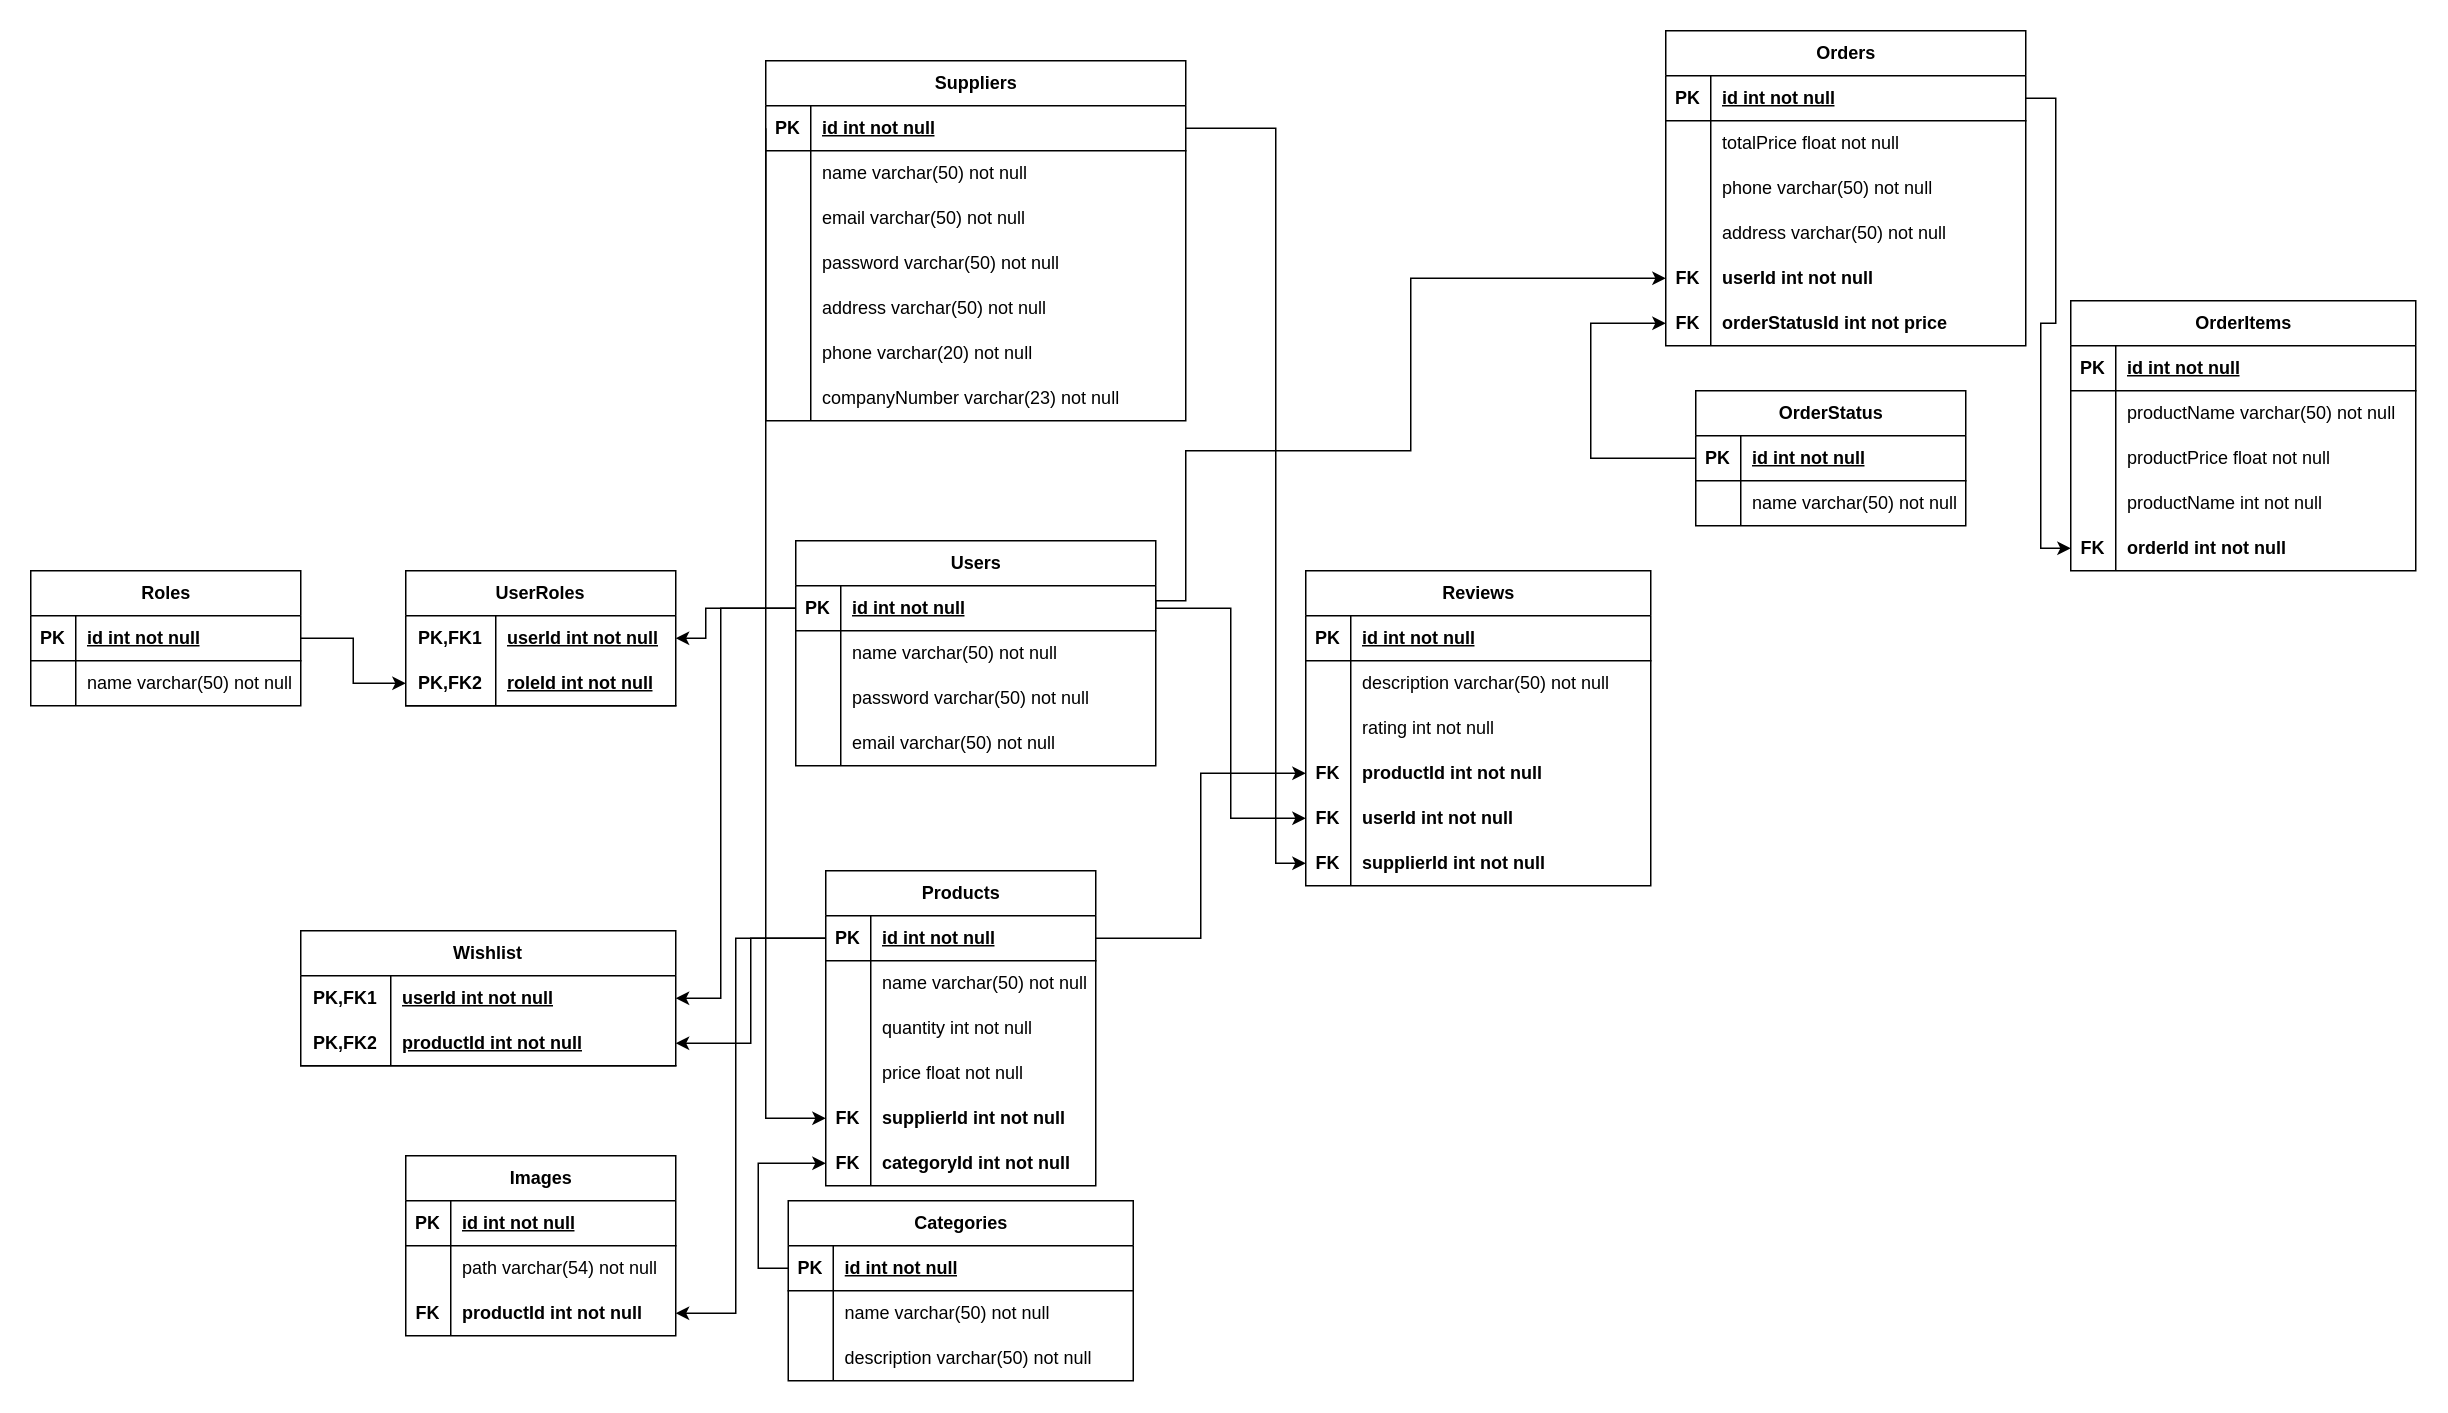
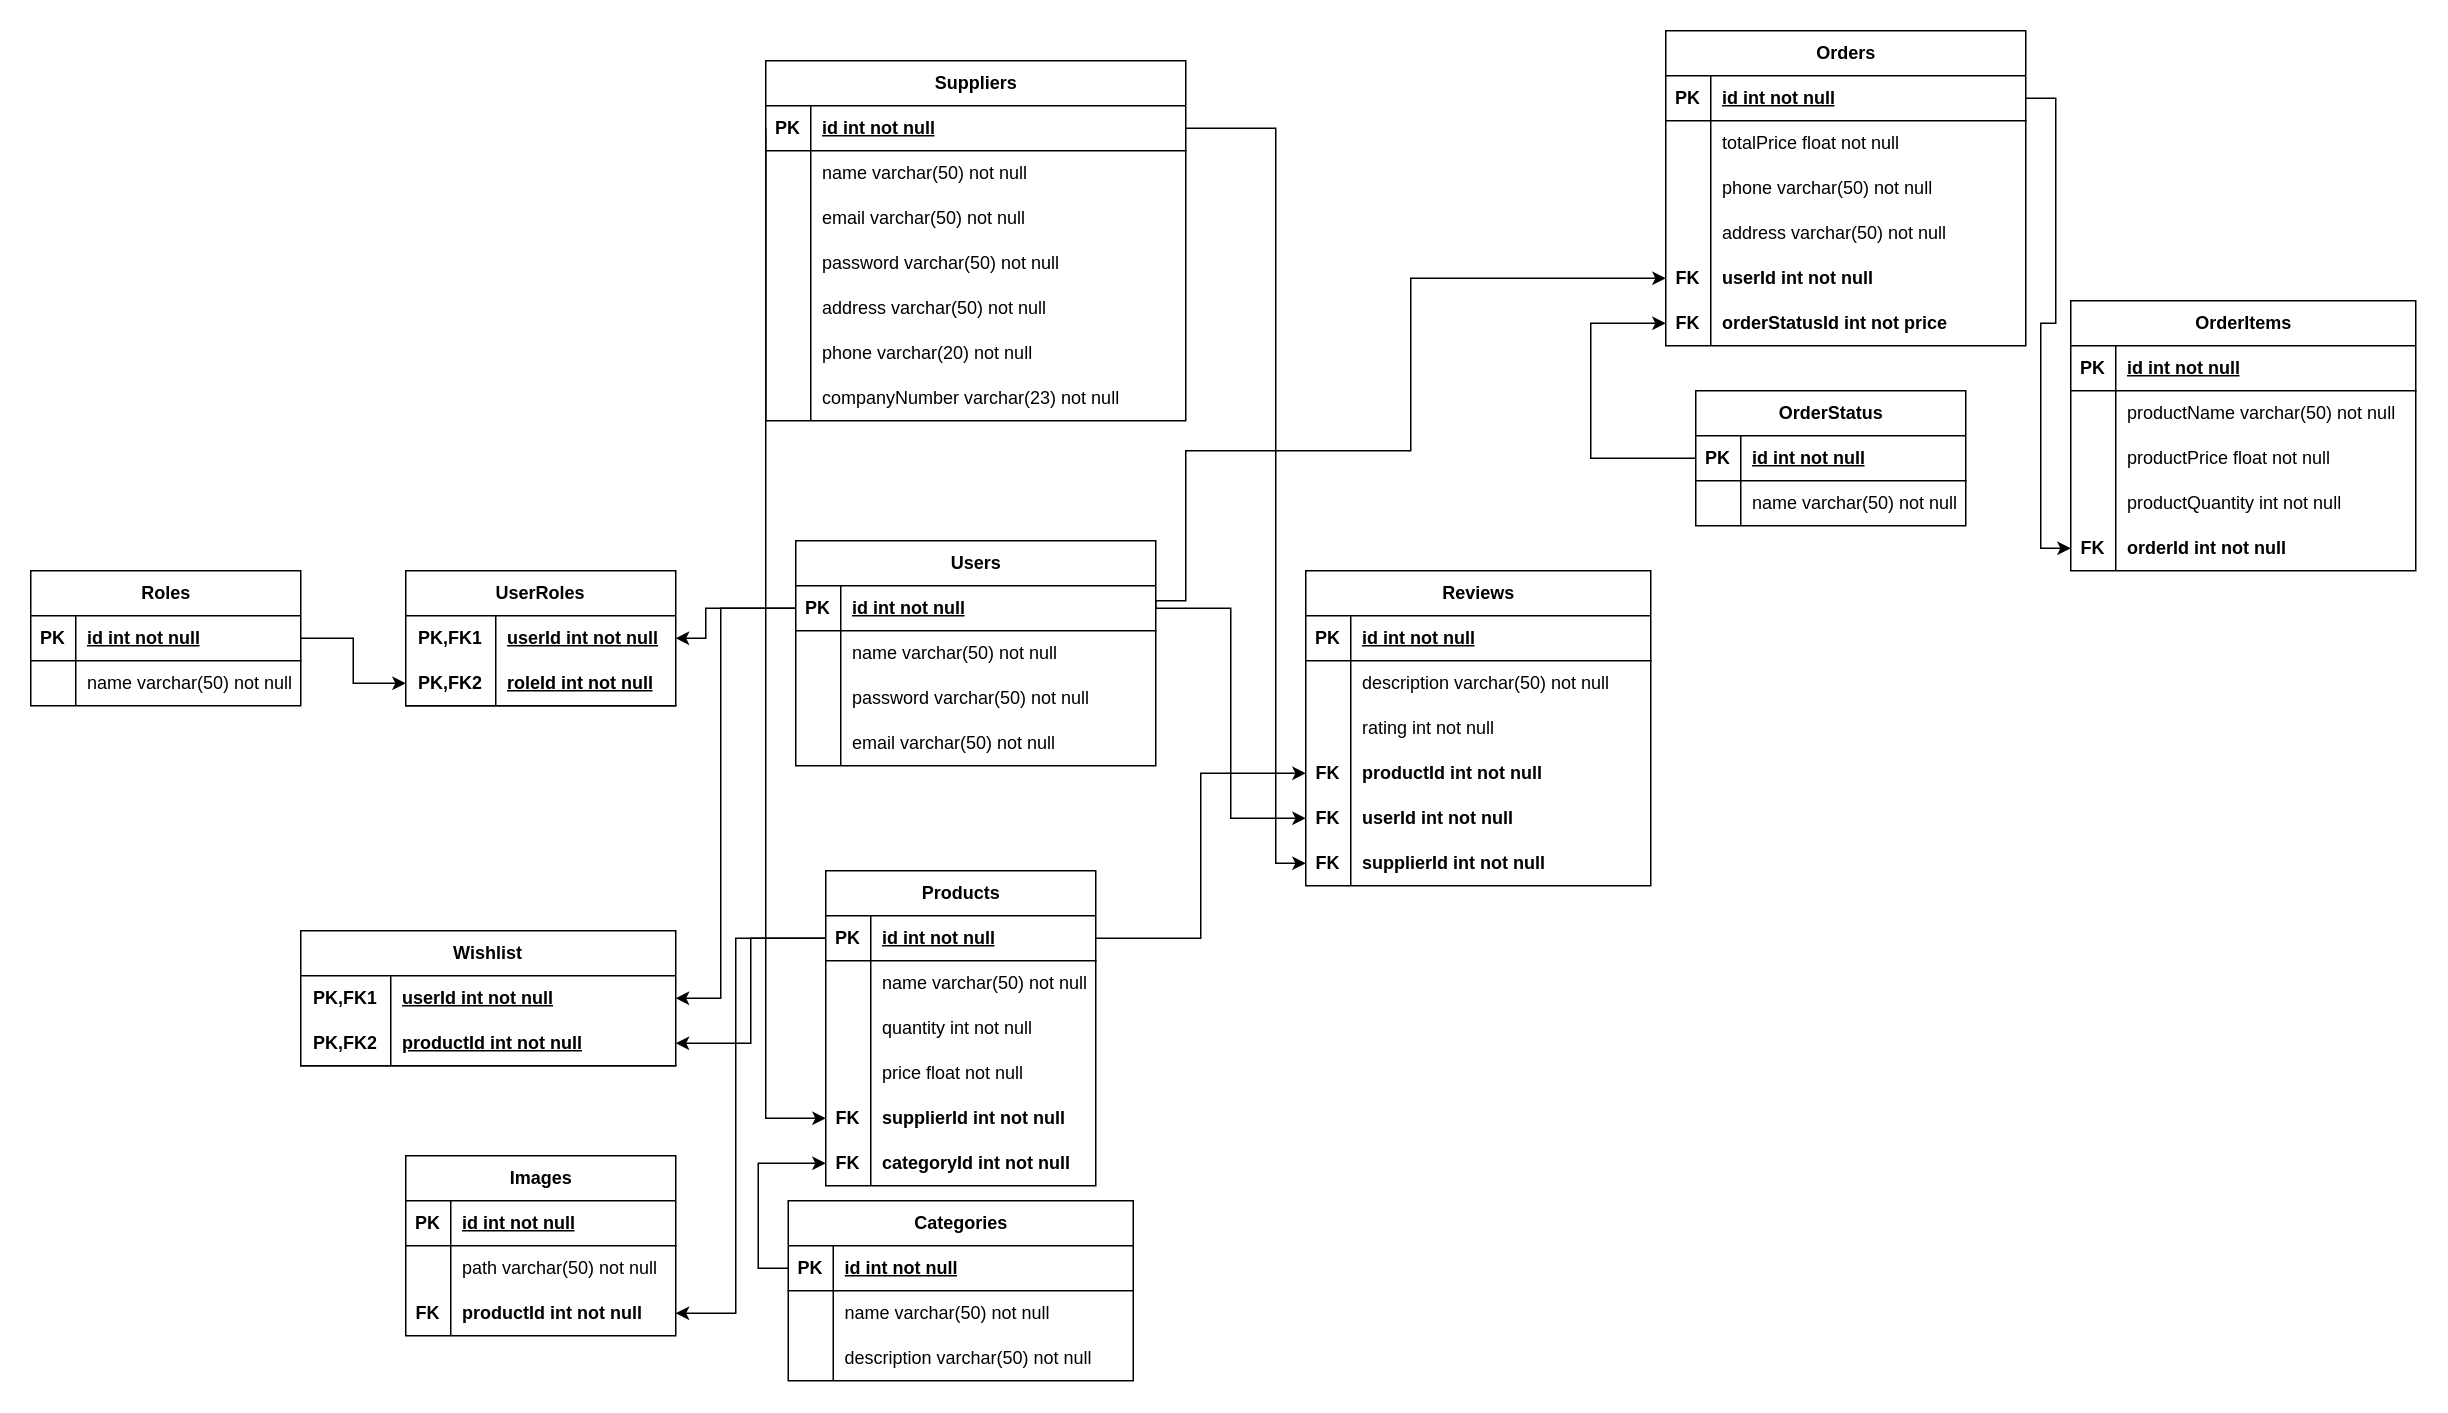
node "productName int not null": label "productName int not null" -> "productQuantity int not null"
node "path varchar(54) not null": label "path varchar(54) not null" -> "path varchar(50) not null"
